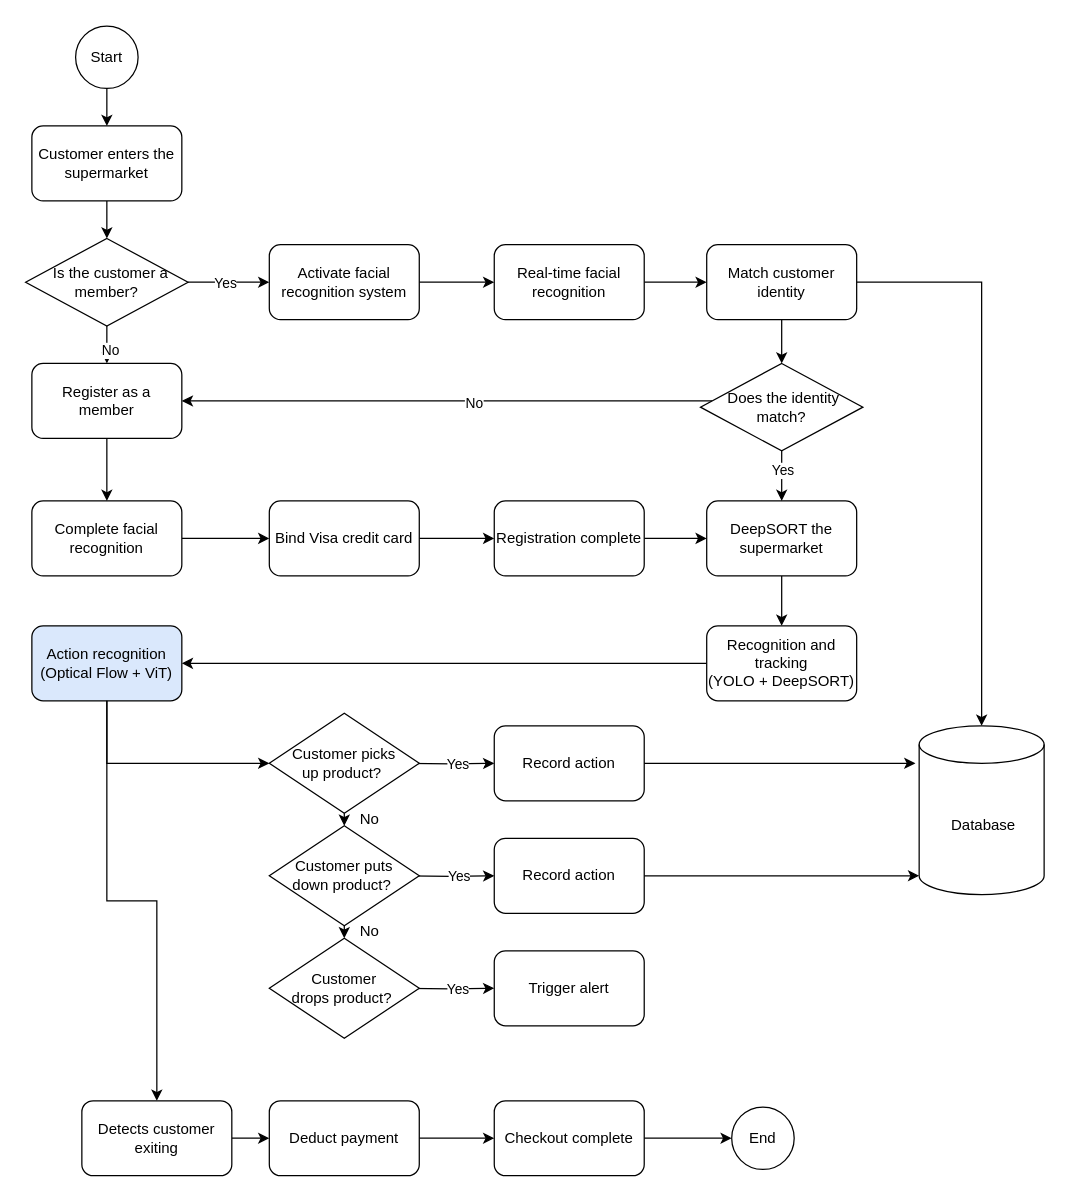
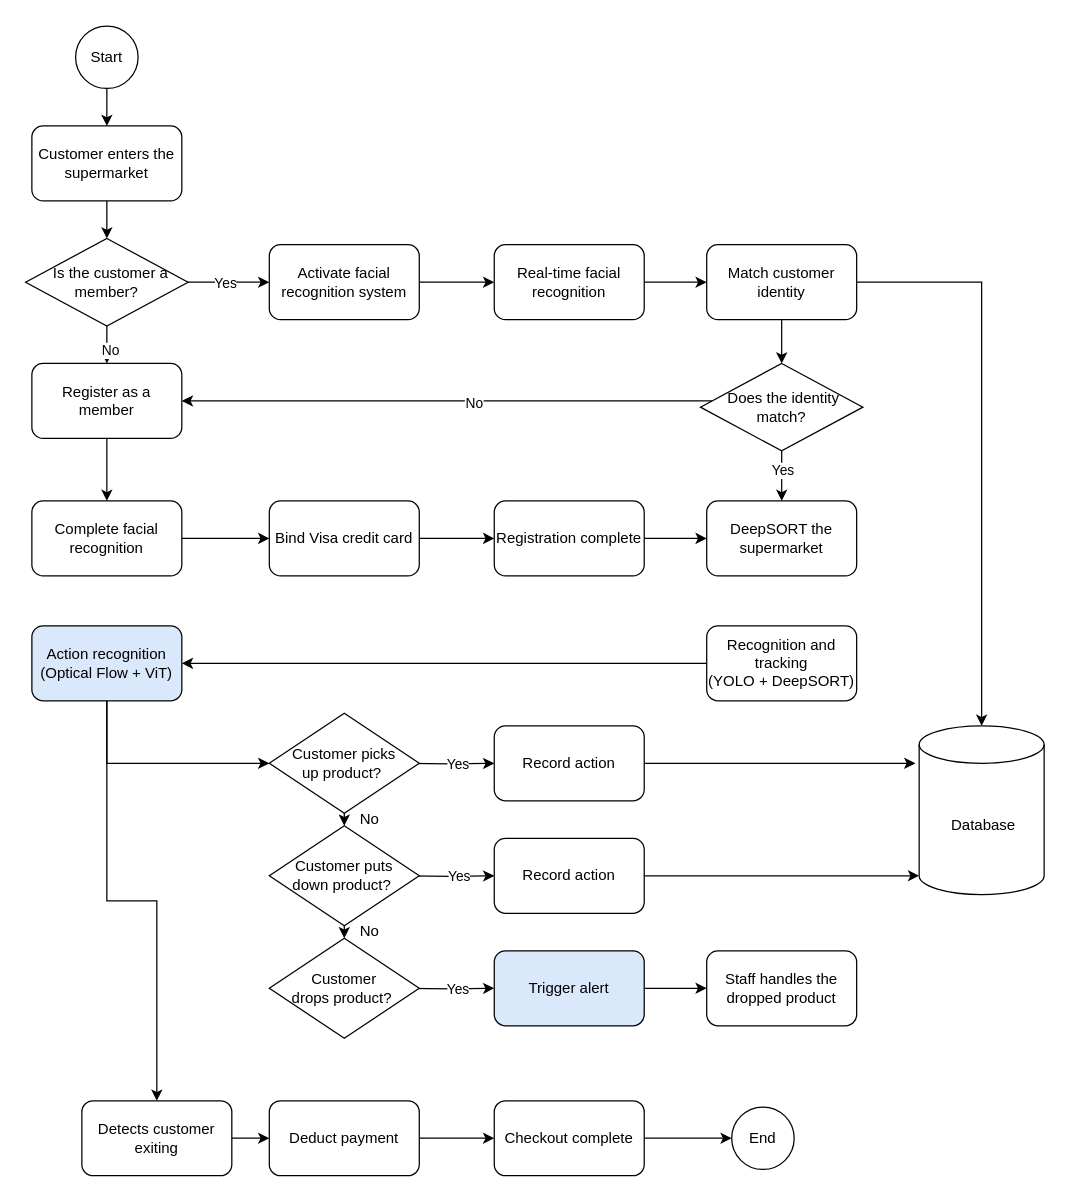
edge "DeepSORT the supermarket" -> "Recognition and tracking (YOLO + DeepSORT)": removed
node "Trigger alert": fillcolor #ffffff -> #dae8fc
edge "Trigger alert" -> "Staff handles the dropped product": added
node "Staff handles the dropped product": added
